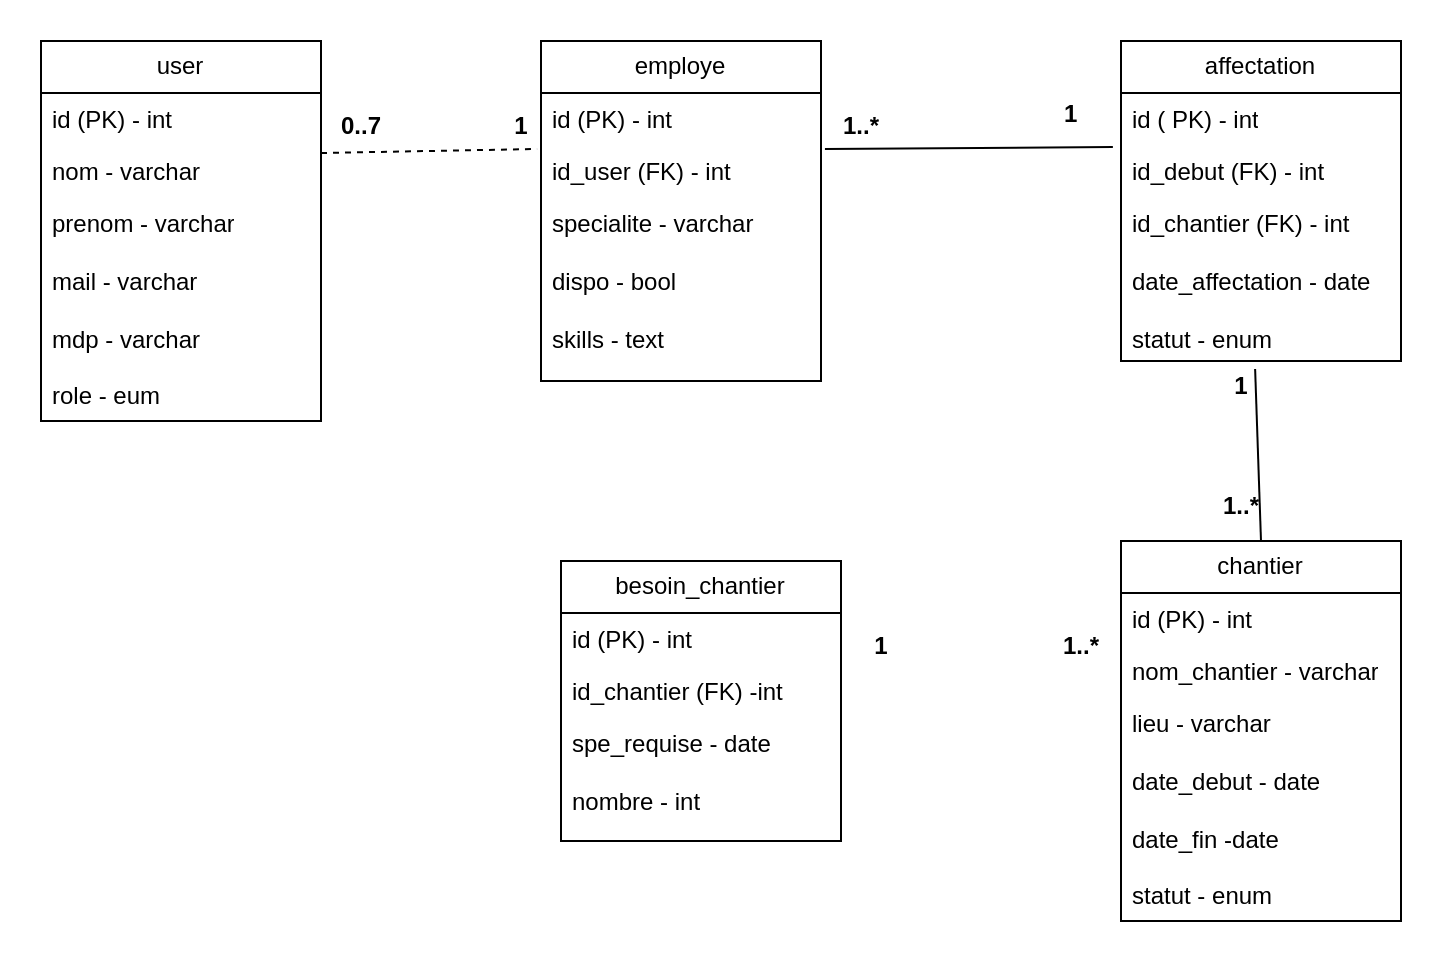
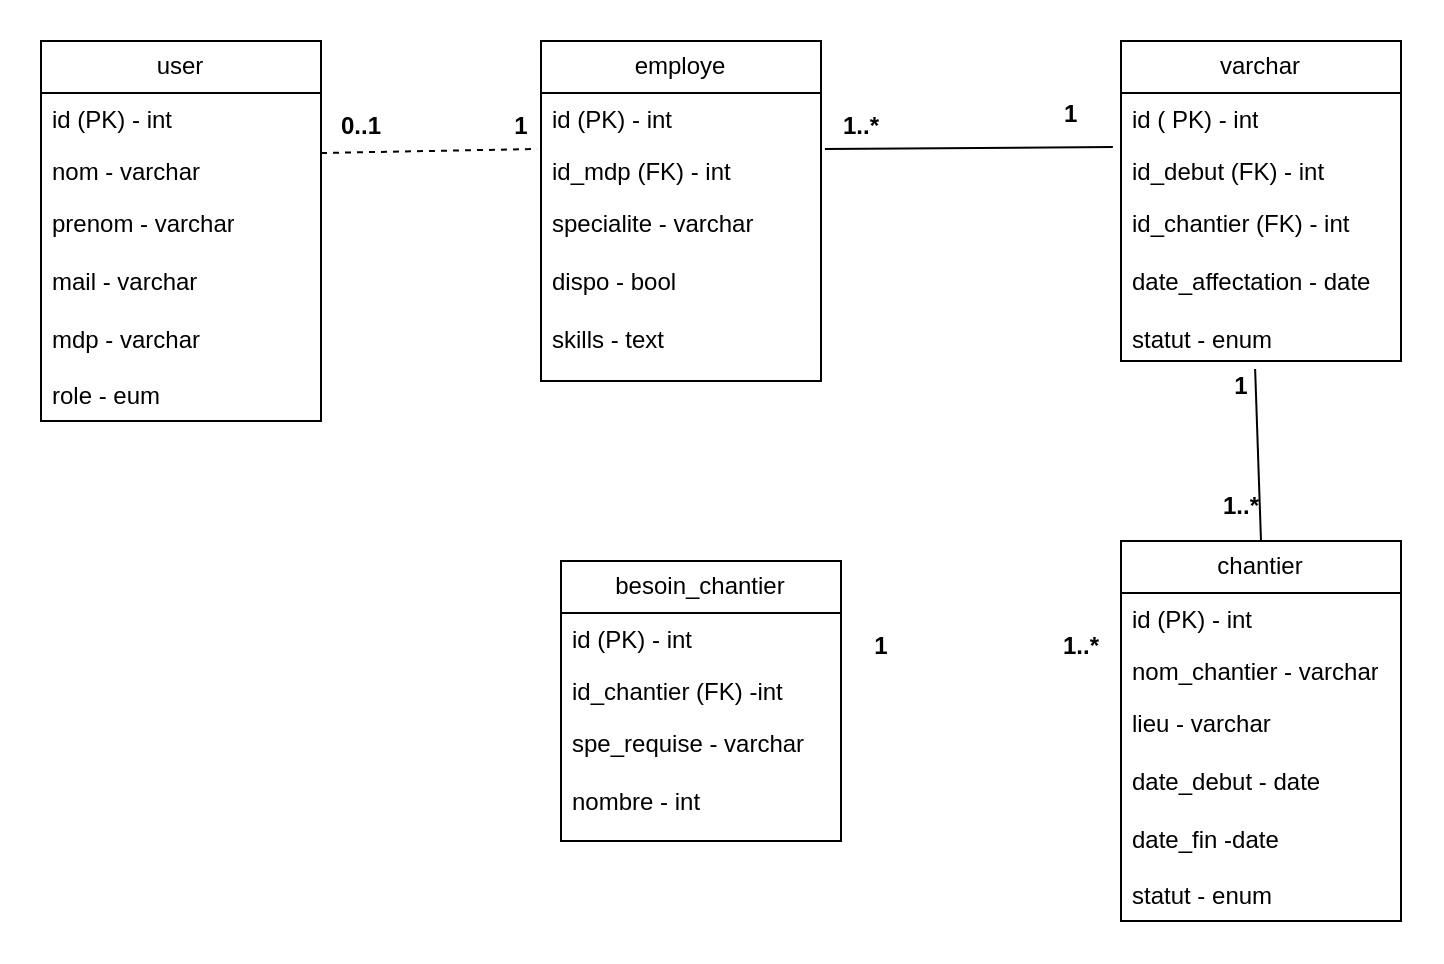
node "affectation": label "affectation" -> "varchar"
node "0..7": label "0..7" -> "0..1"
node "id_user (FK) - int": label "id_user (FK) - int" -> "id_mdp (FK) - int"
node "spe_requise - date nombre - int": label "spe_requise - date nombre - int" -> "spe_requise - varchar nombre - int"
